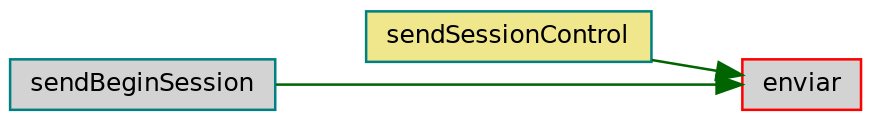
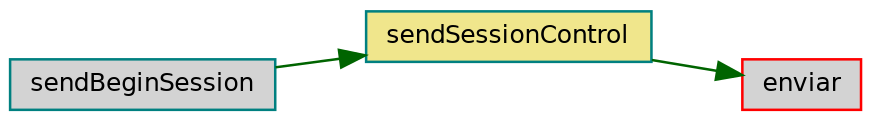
edge "sendBeginSession" -> "enviar": now "sendBeginSession" -> "sendSessionControl"
